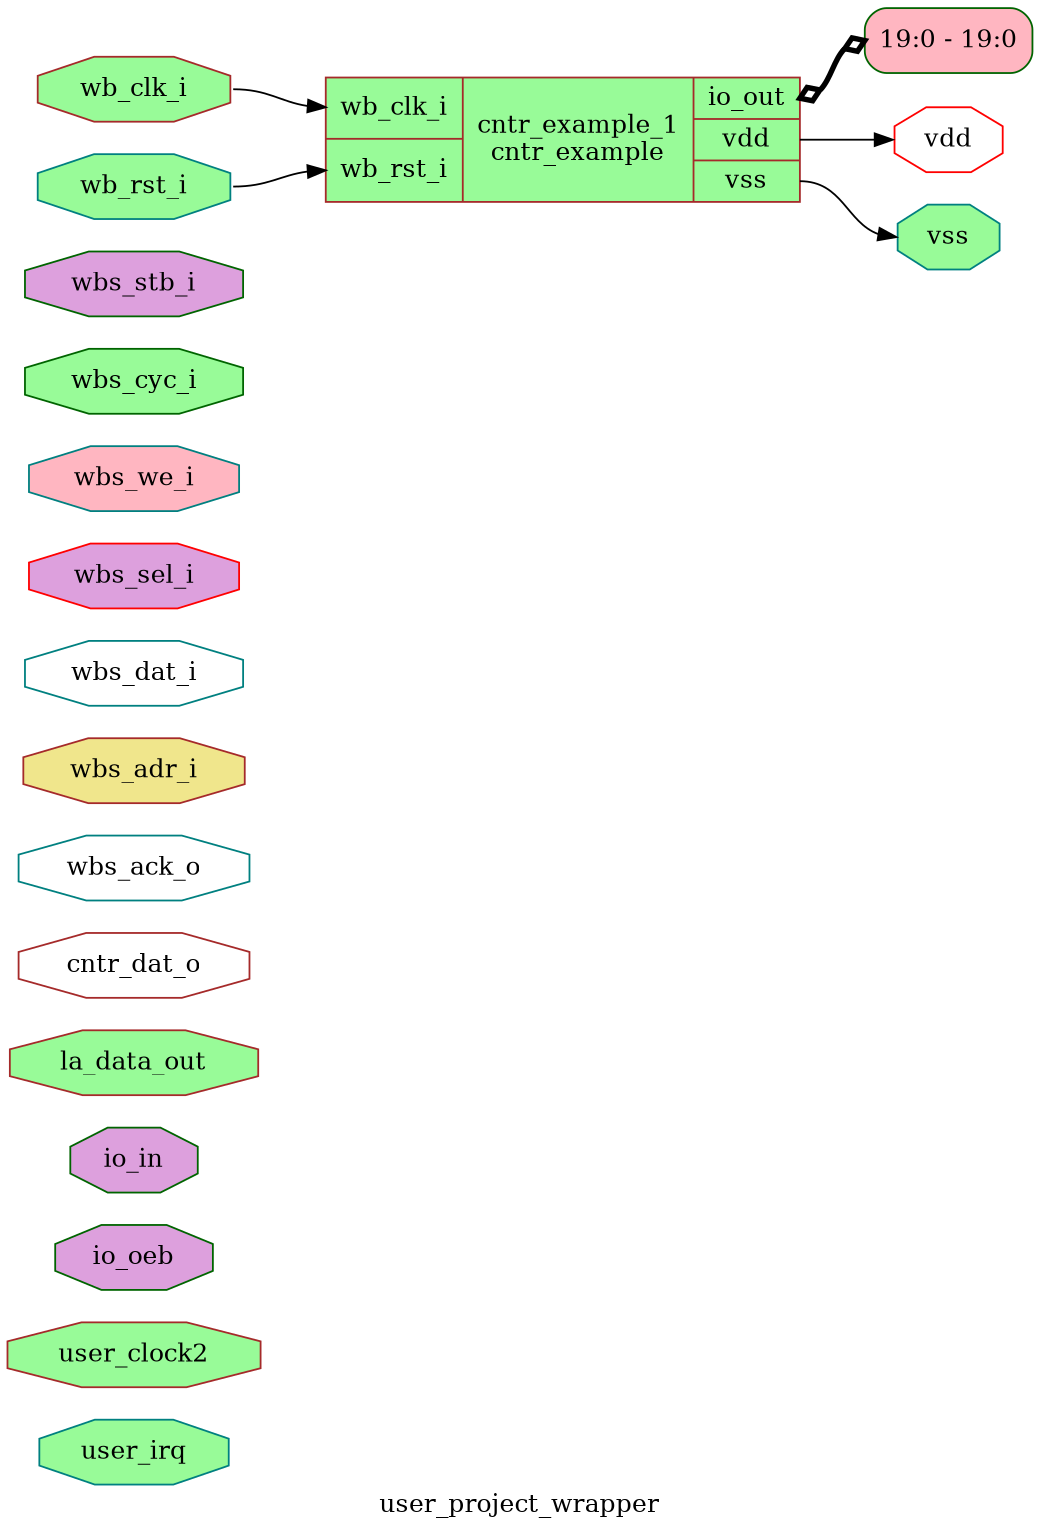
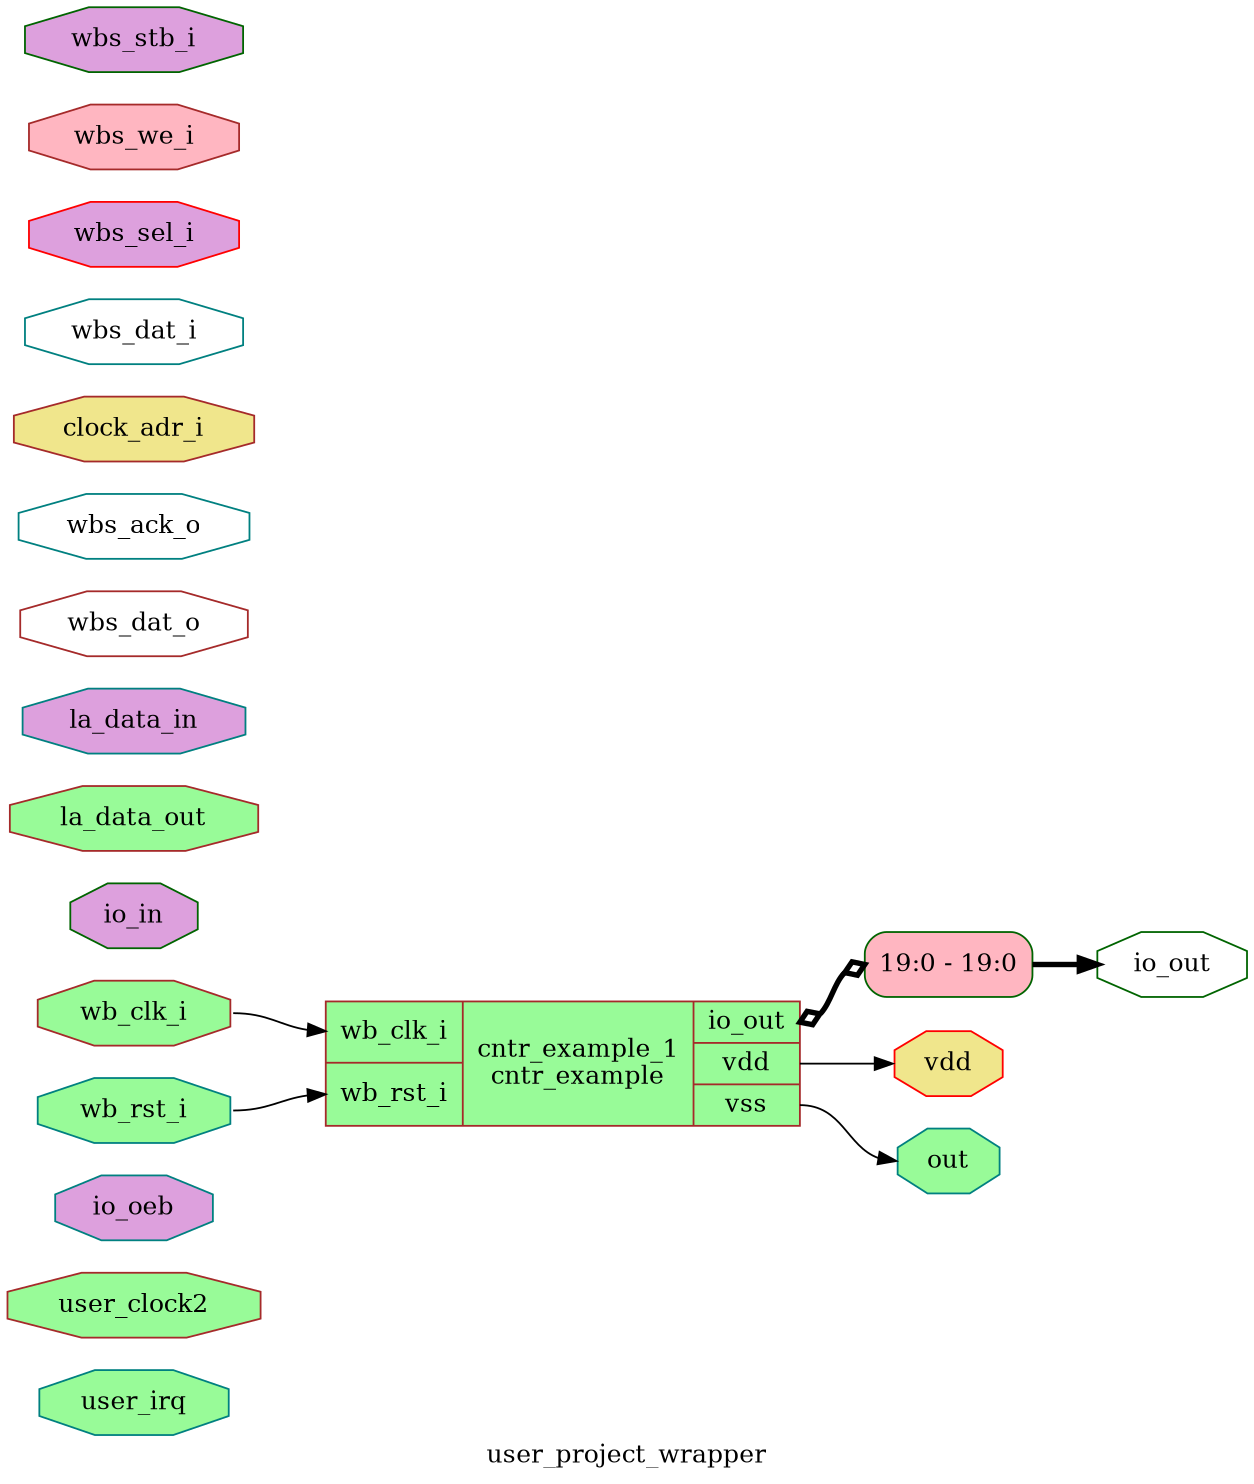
node "vdd": fillcolor white -> khaki
node "vss": label "vss" -> "out"
node "wbs_cyc_i": removed
node "wbs_we_i": color teal -> brown
node "la_data_in": added
node "wbs_adr_i": label "wbs_adr_i" -> "clock_adr_i"
node "io_out": added
node "cntr_dat_o": label "cntr_dat_o" -> "wbs_dat_o"
node "io_oeb": color darkgreen -> teal
